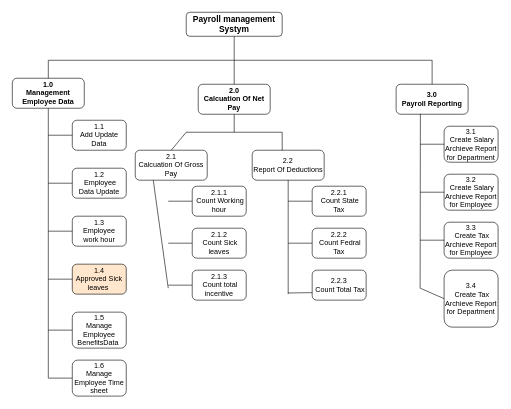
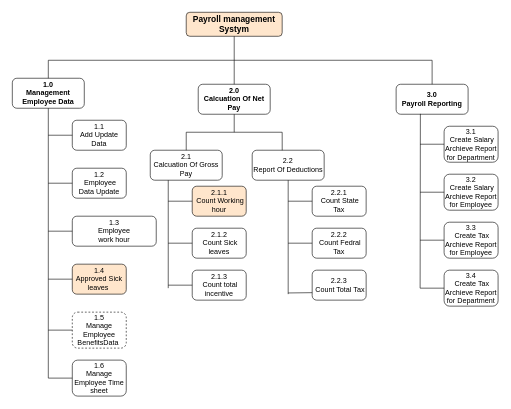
node "Payroll management Systym": fillcolor #ffffff -> #ffe6cc
node "2.1 Calcuation Of Gross Pay": moved (171, 165) -> (186, 165)
node "2.1.1 Count Working hour": fillcolor #ffffff -> #ffe6cc
node "1.3 Employee work hour": size 54x30 -> 84x30
node "3.4 Create Tax Archieve Report for Department": size 54x57 -> 54x36
node "1.5 Manage Employee BenefitsData": style solid -> dashed
